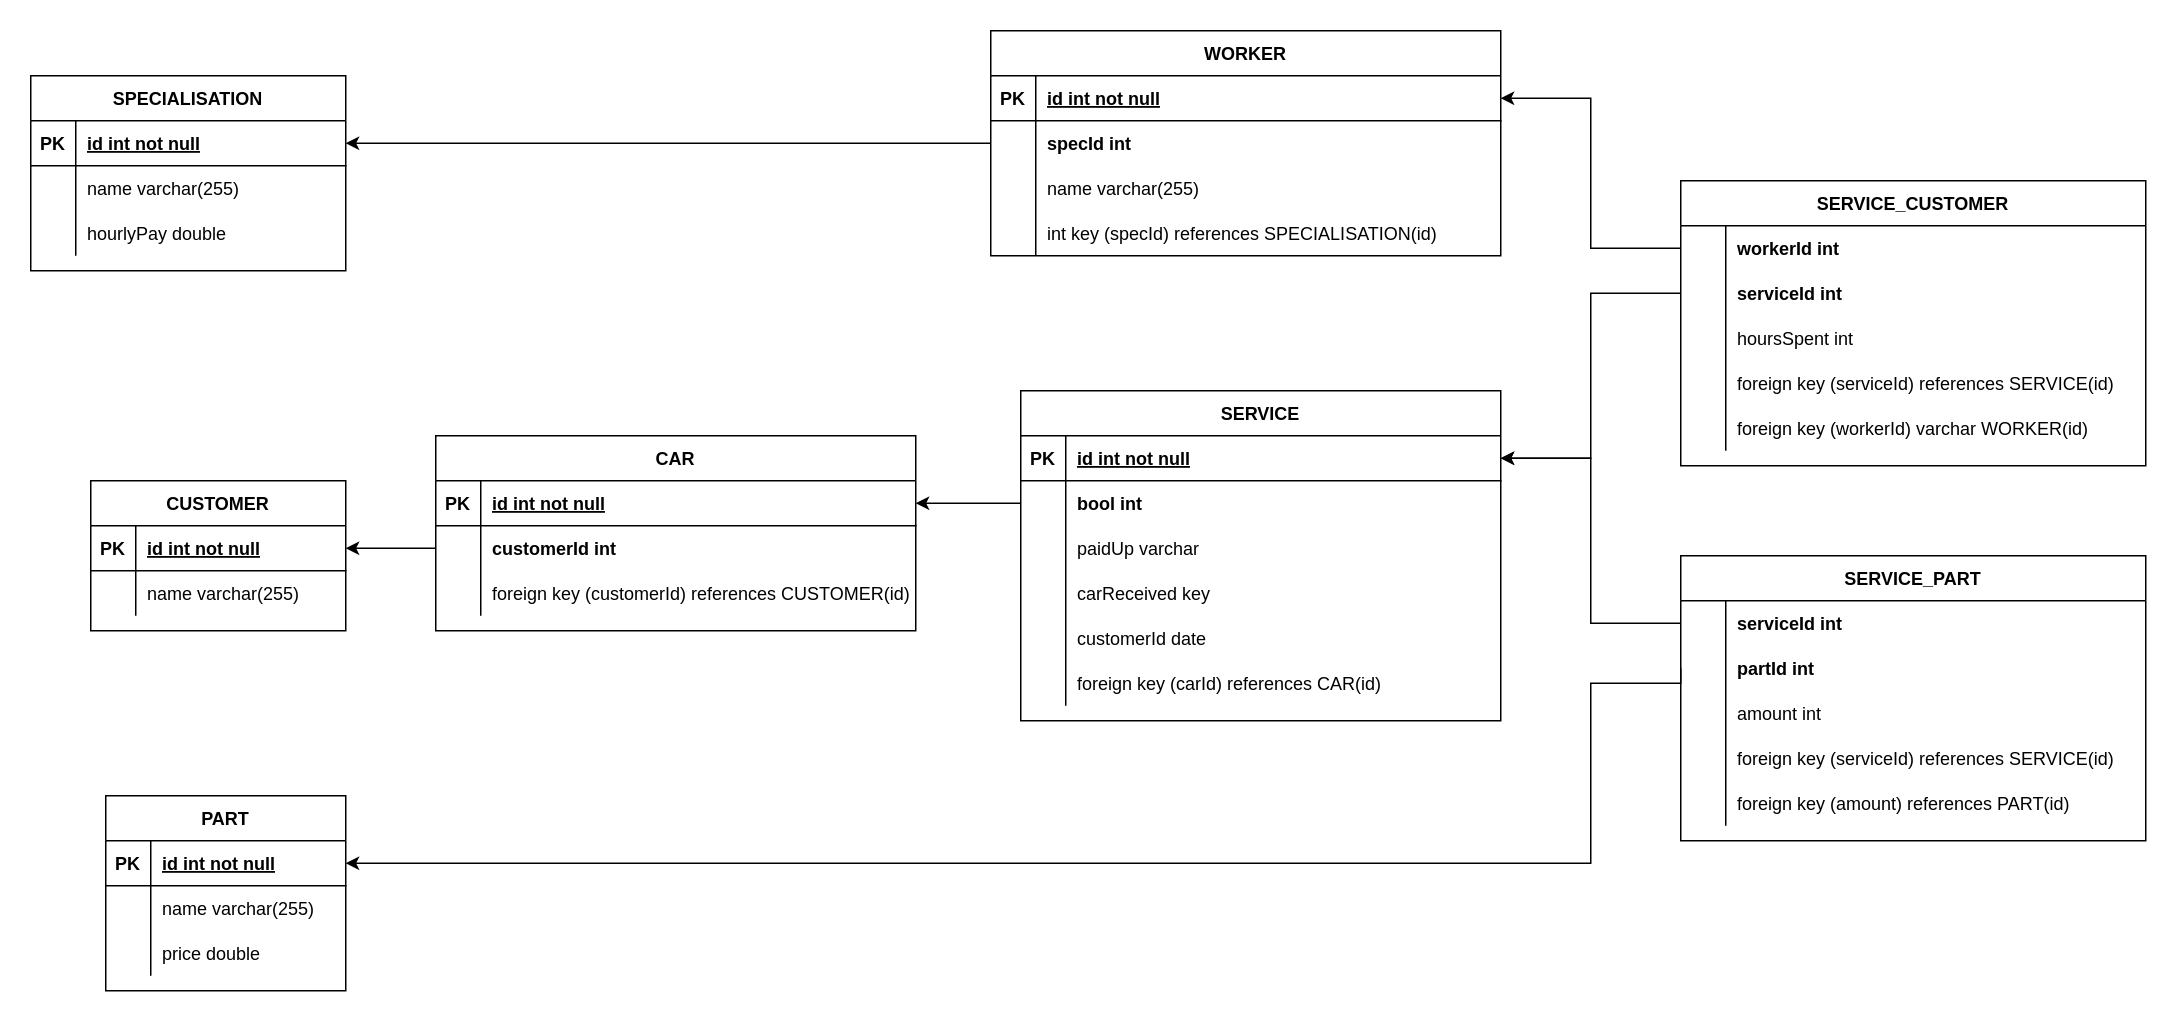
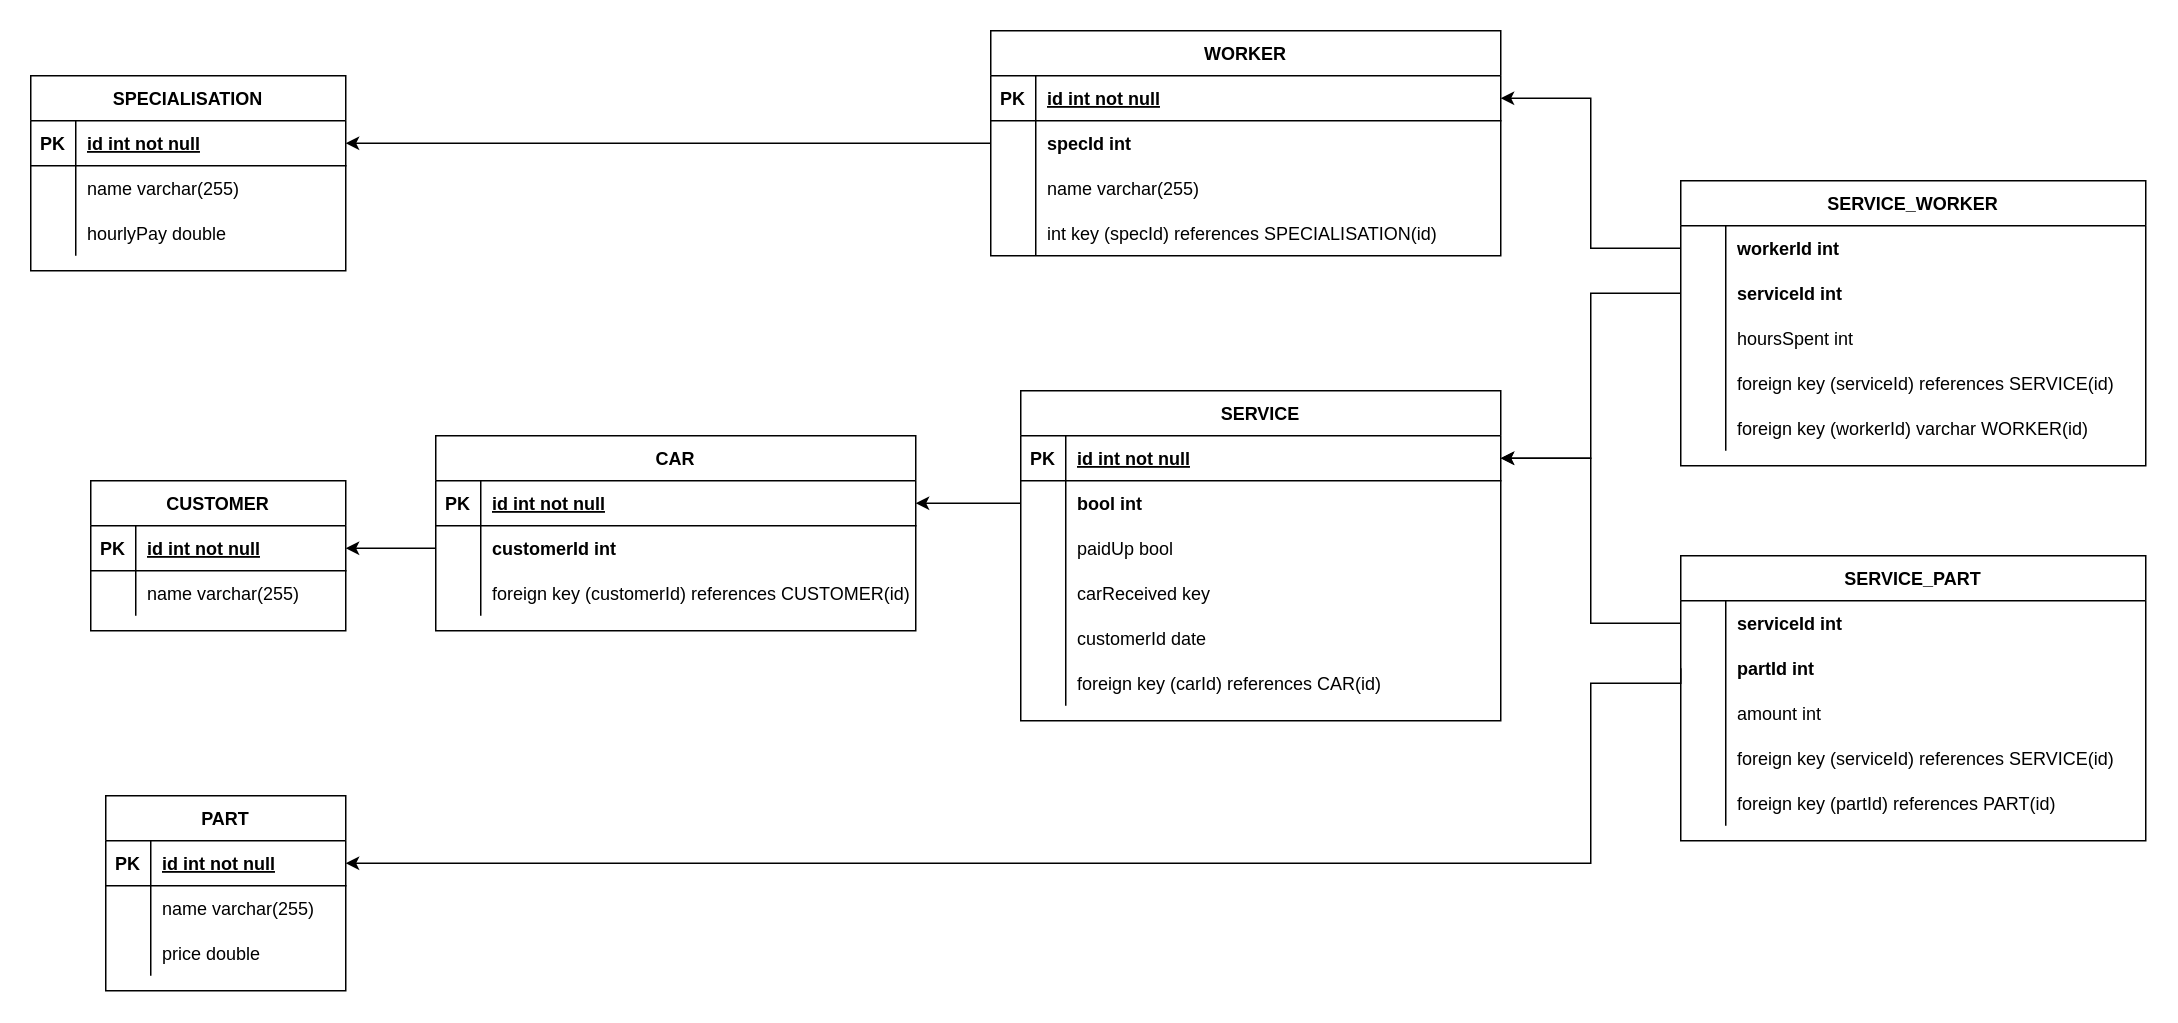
node "SERVICE_CUSTOMER": label "SERVICE_CUSTOMER" -> "SERVICE_WORKER"
node "paidUp varchar": label "paidUp varchar" -> "paidUp bool"
node "foreign key (amount) references PART(id)": label "foreign key (amount) references PART(id)" -> "foreign key (partId) references PART(id)"
